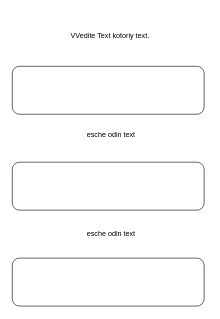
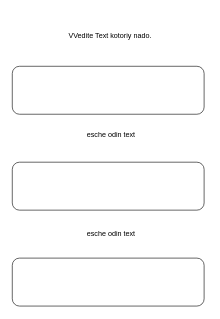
node "VVedite Text kotoriy text.": label "VVedite Text kotoriy text." -> "VVedite Text kotoriy nado."
